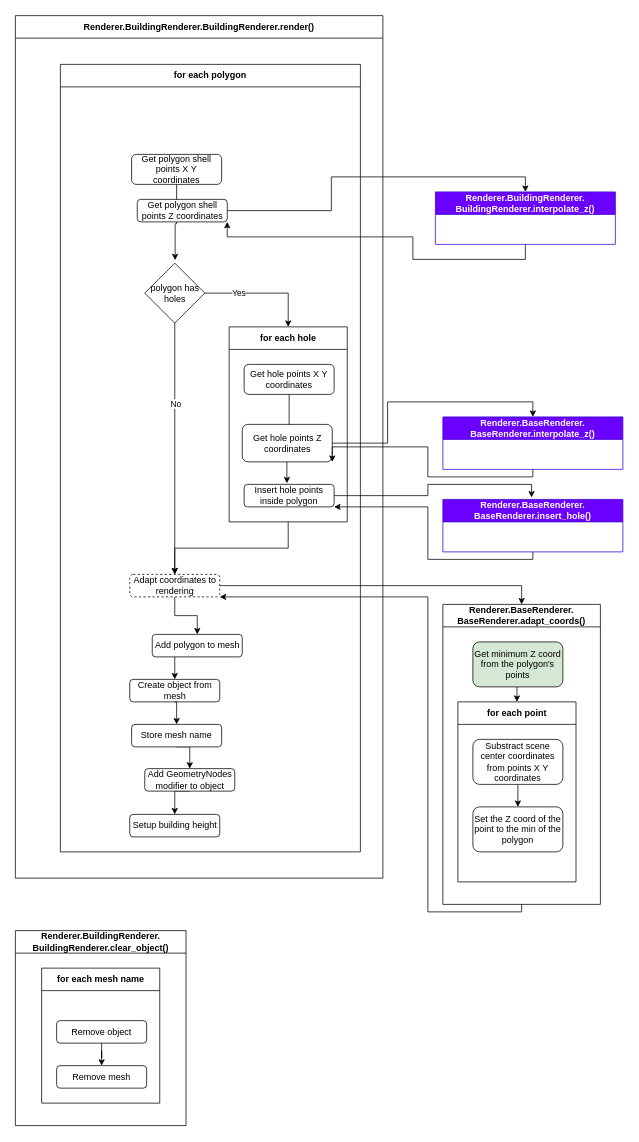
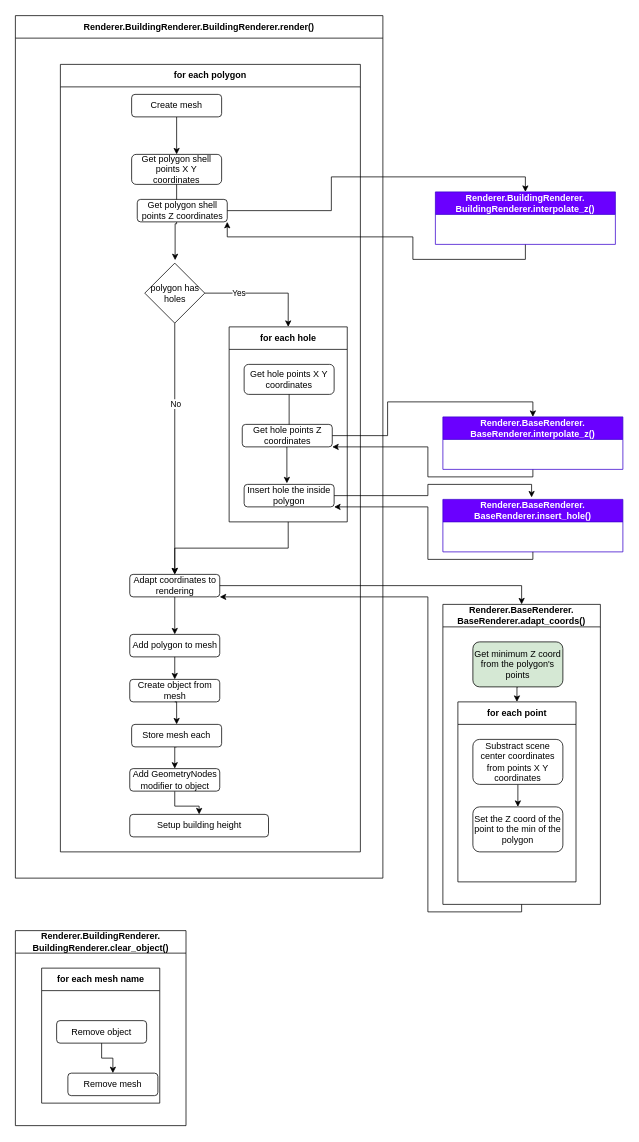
node "Create mesh": added
edge "Create mesh" -> "Get polygon shell points X Y coordinates": added
node "Get hole points Z coordinates": size 90x38 -> 90x23
node "Insert hole points inside polygon": label "Insert hole points inside polygon" -> "Insert hole the inside polygon"
node "Adapt coordinates to rendering": style dashed -> solid
node "Add polygon to mesh": moved (197, 645) -> (175, 645)
node "Store mesh name": label "Store mesh name" -> "Store mesh each"
node "Add GeometryNodes modifier to object": moved (190, 780) -> (175, 780)
node "Setup building height": size 90x23 -> 139x23
node "Remove mesh": moved (102, 1077) -> (113, 1084)
